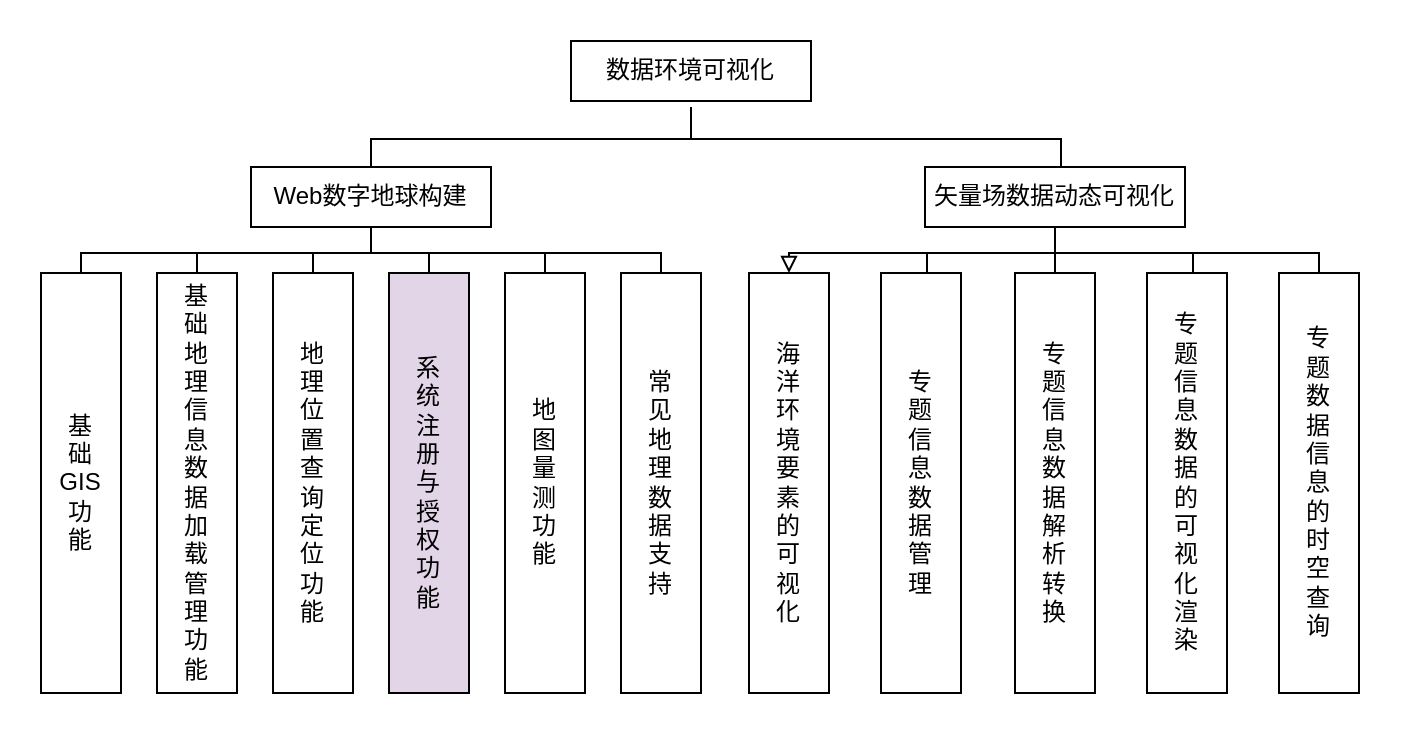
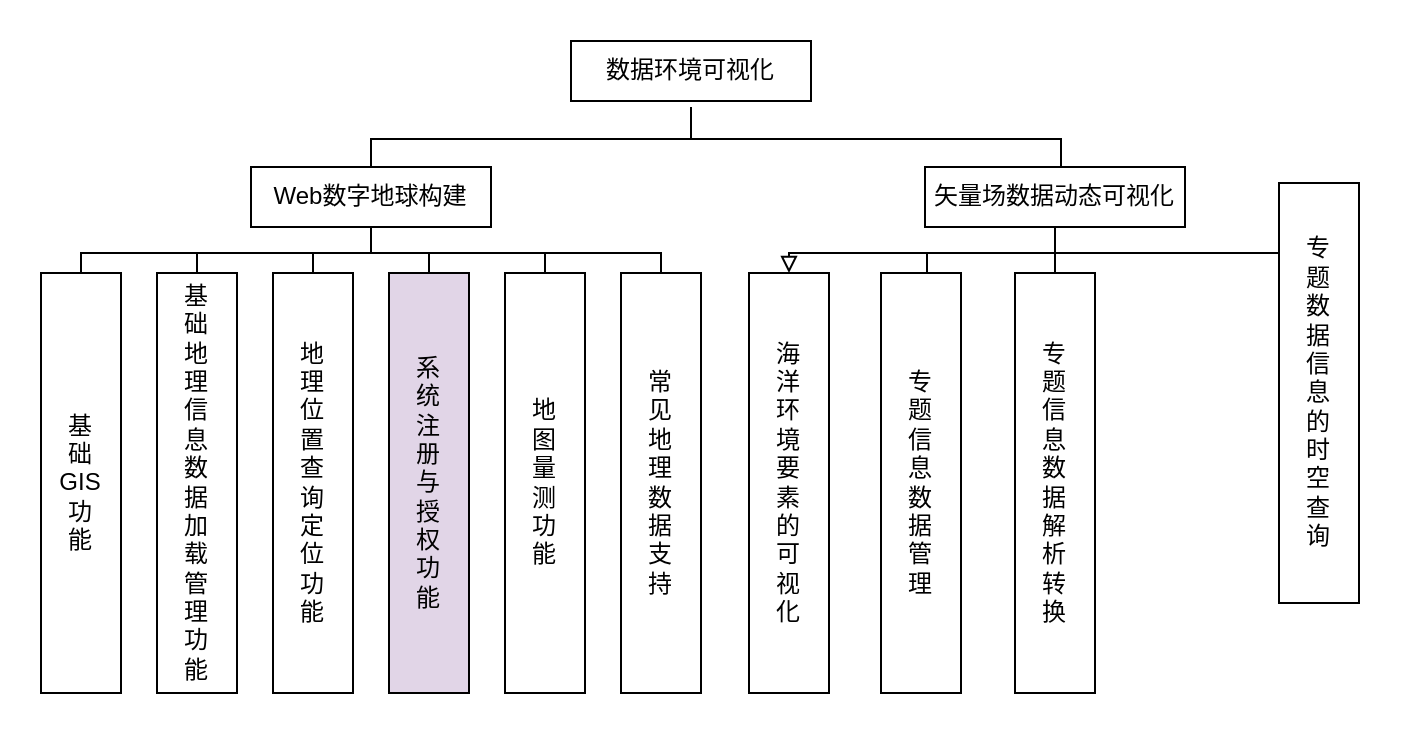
edge "矢量场数据动态可视化" -- "专题信息数据的可视化渲染": removed
node "专题信息数据的可视化渲染": removed
node "专题数据信息的时空查询": moved (1319, 483) -> (1319, 393)
